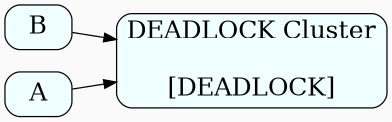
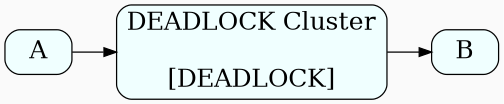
edge "B" -> "DEADLOCK Cluster [DEADLOCK]": reversed
